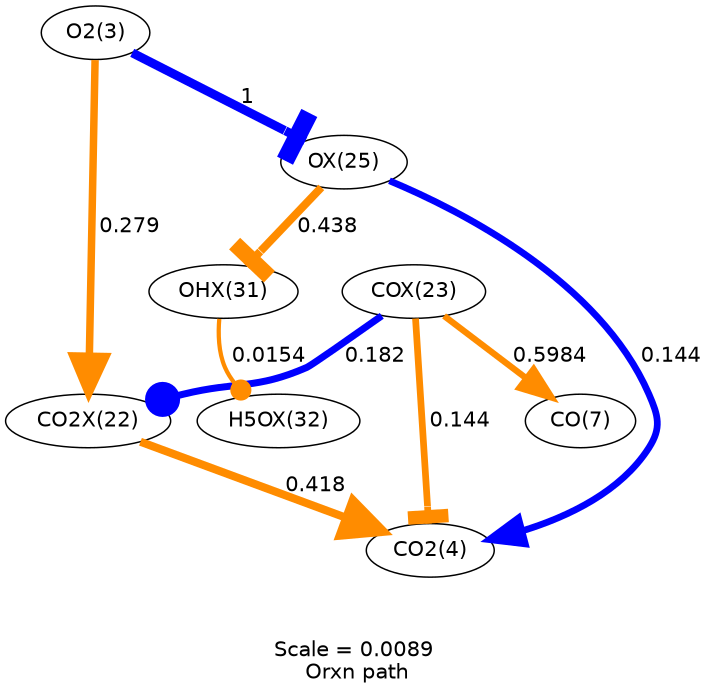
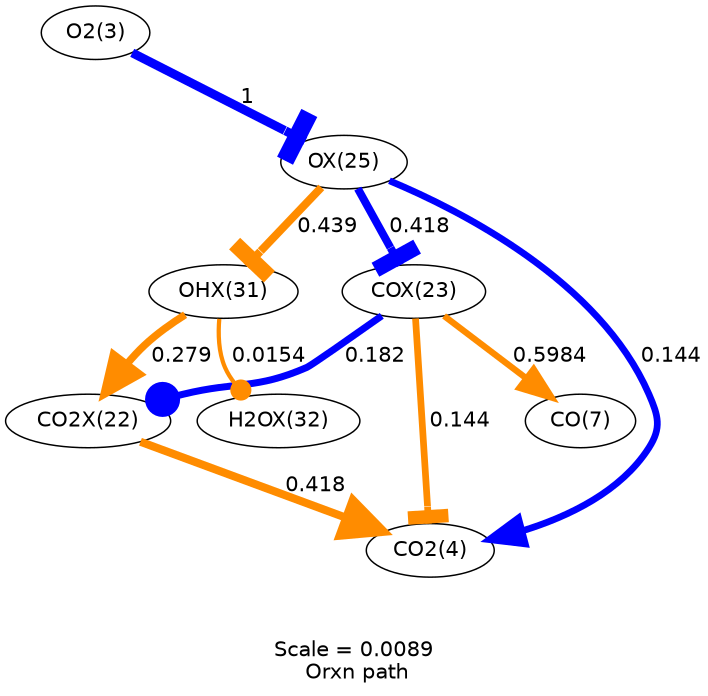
edge "O2(3)" -> "CO2X(22)": now "OHX(31)" -> "CO2X(22)"
edge "OX(25)" -> "COX(23)": added, label "0.418"
edge "OX(25)" -> "OHX(31)": label " 0.438" -> " 0.439"
node "H5OX(32)": label "H5OX(32)" -> "H2OX(32)"
